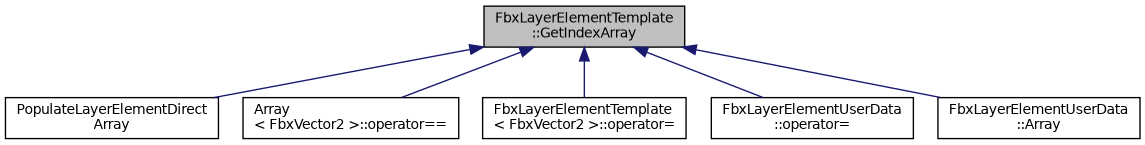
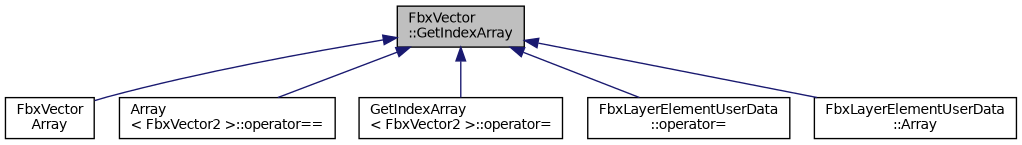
node "FbxLayerElementTemplate ::GetIndexArray": label "FbxLayerElementTemplate ::GetIndexArray" -> "FbxVector ::GetIndexArray"
node "PopulateLayerElementDirect Array": label "PopulateLayerElementDirect Array" -> "FbxVector Array"
node "FbxLayerElementTemplate < FbxVector2 >::operator=": label "FbxLayerElementTemplate < FbxVector2 >::operator=" -> "GetIndexArray < FbxVector2 >::operator="
